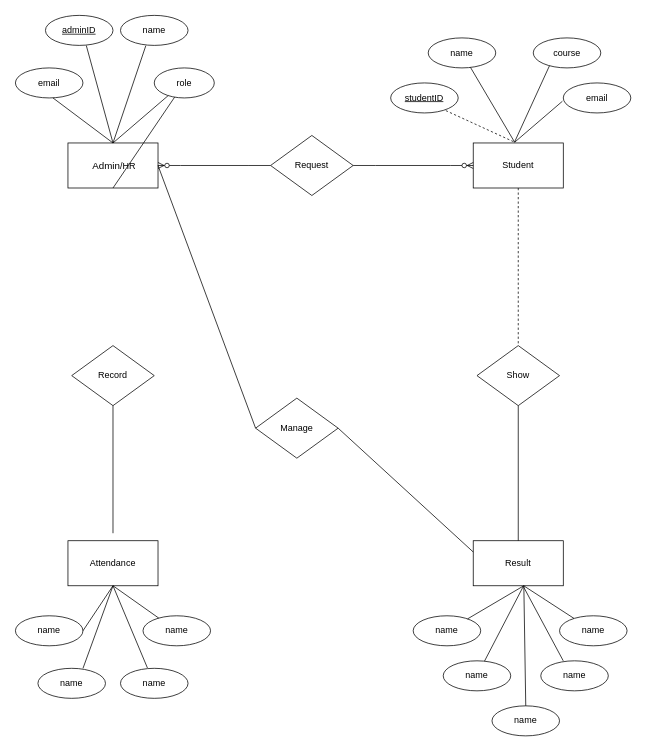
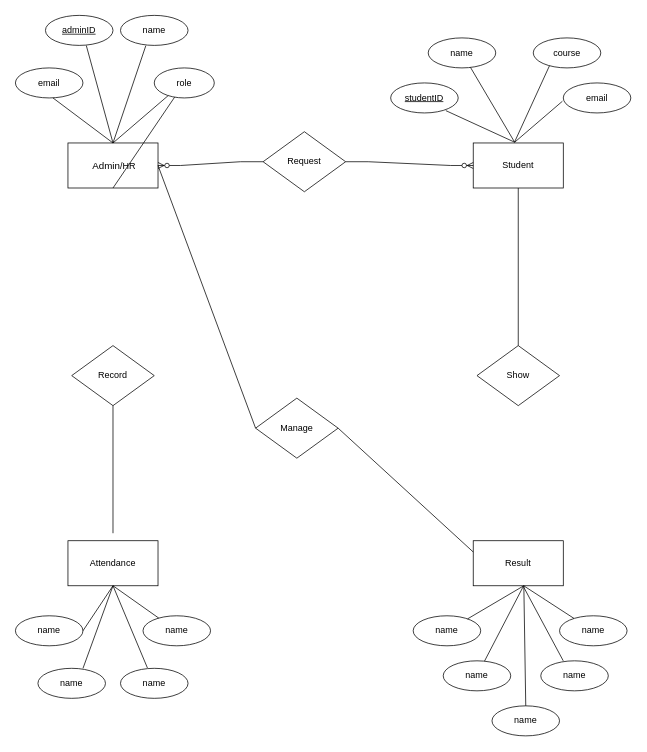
edge "studentID" -- "Student": style dashed -> solid
node "Request": moved (312, 165) -> (304, 162)
edge "Student" -- "Show": style dashed -> solid
edge "Show" -- "Result": removed
